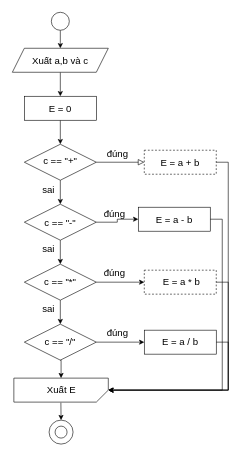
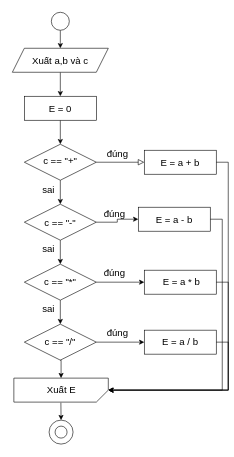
node "E = a + b": style dashed -> solid
node "E = a * b": style dashed -> solid
